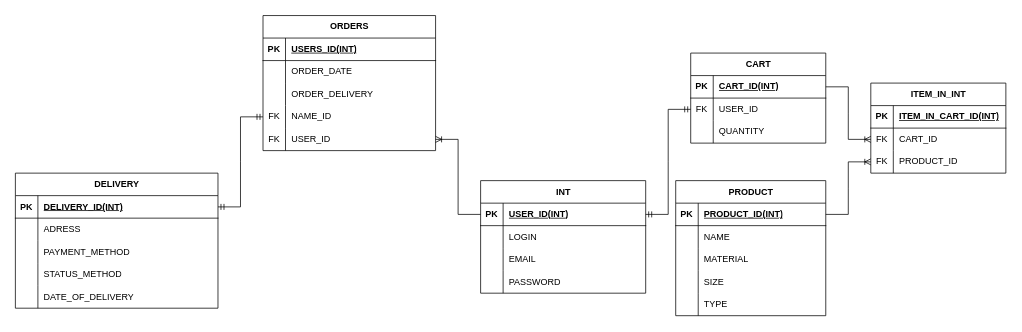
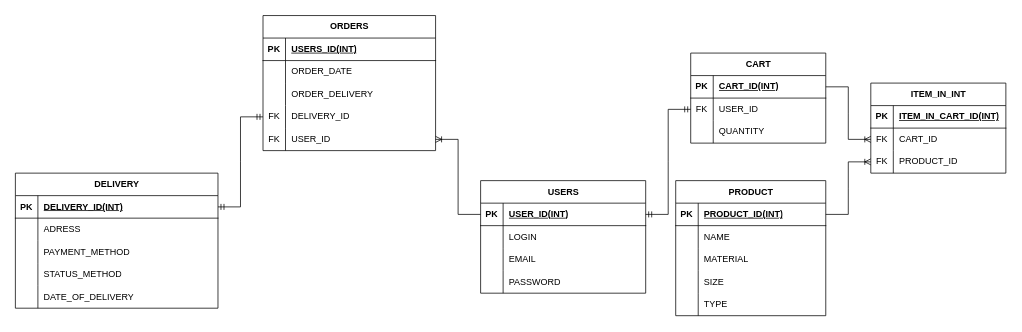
node "NAME_ID": label "NAME_ID" -> "DELIVERY_ID"
node "INT": label "INT" -> "USERS"
